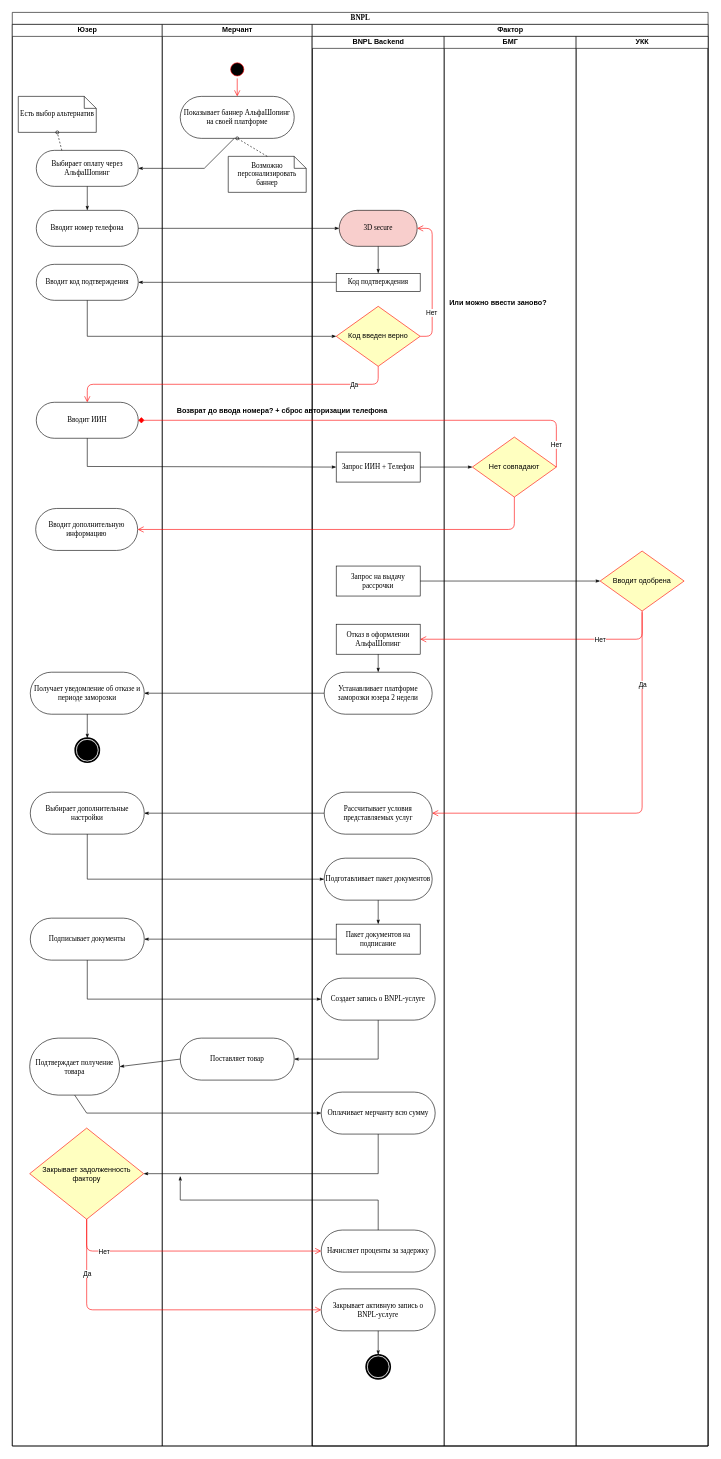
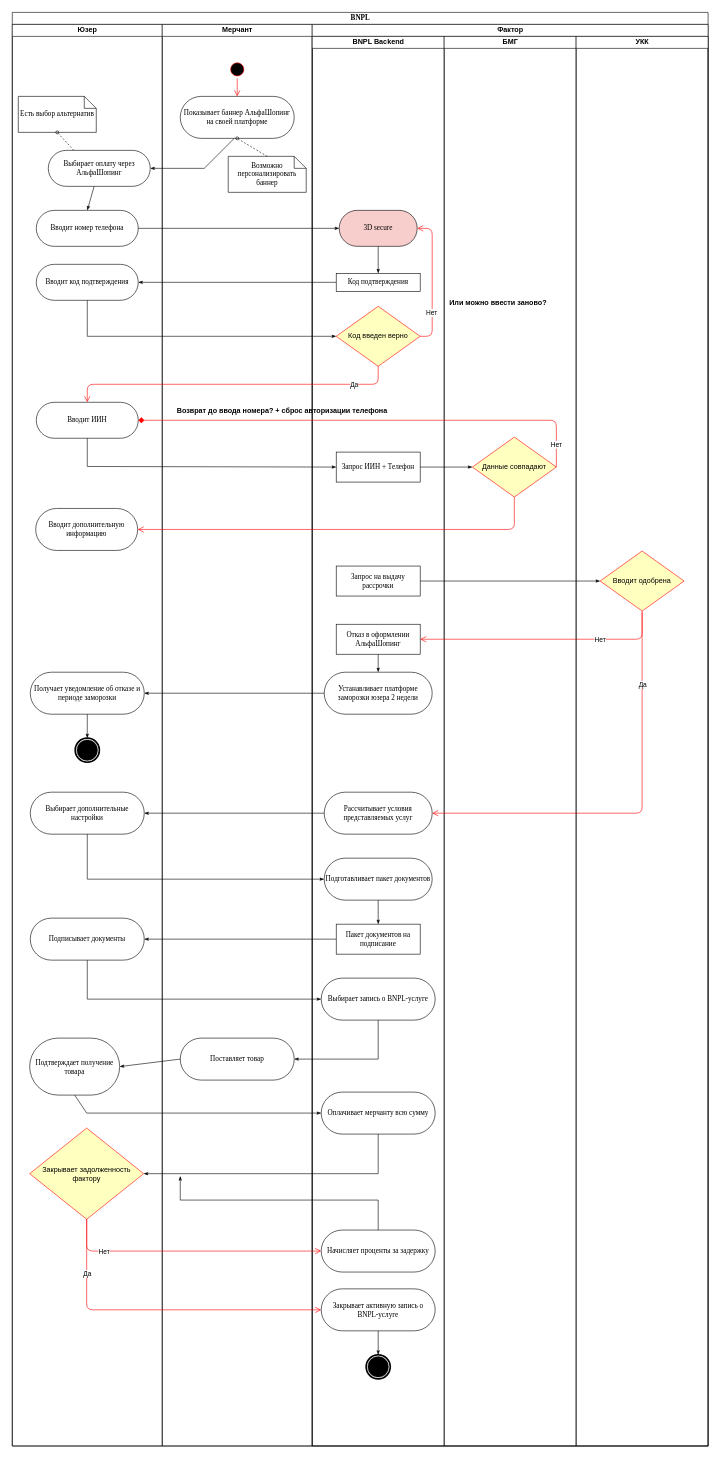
node "Выбирает оплату через АльфаШопинг": moved (87, 168) -> (99, 168)
node "Нет совпадают": label "Нет совпадают" -> "Данные совпадают"
node "Создает запись о BNPL-услуге": label "Создает запись о BNPL-услуге" -> "Выбирает запись о BNPL-услуге"
